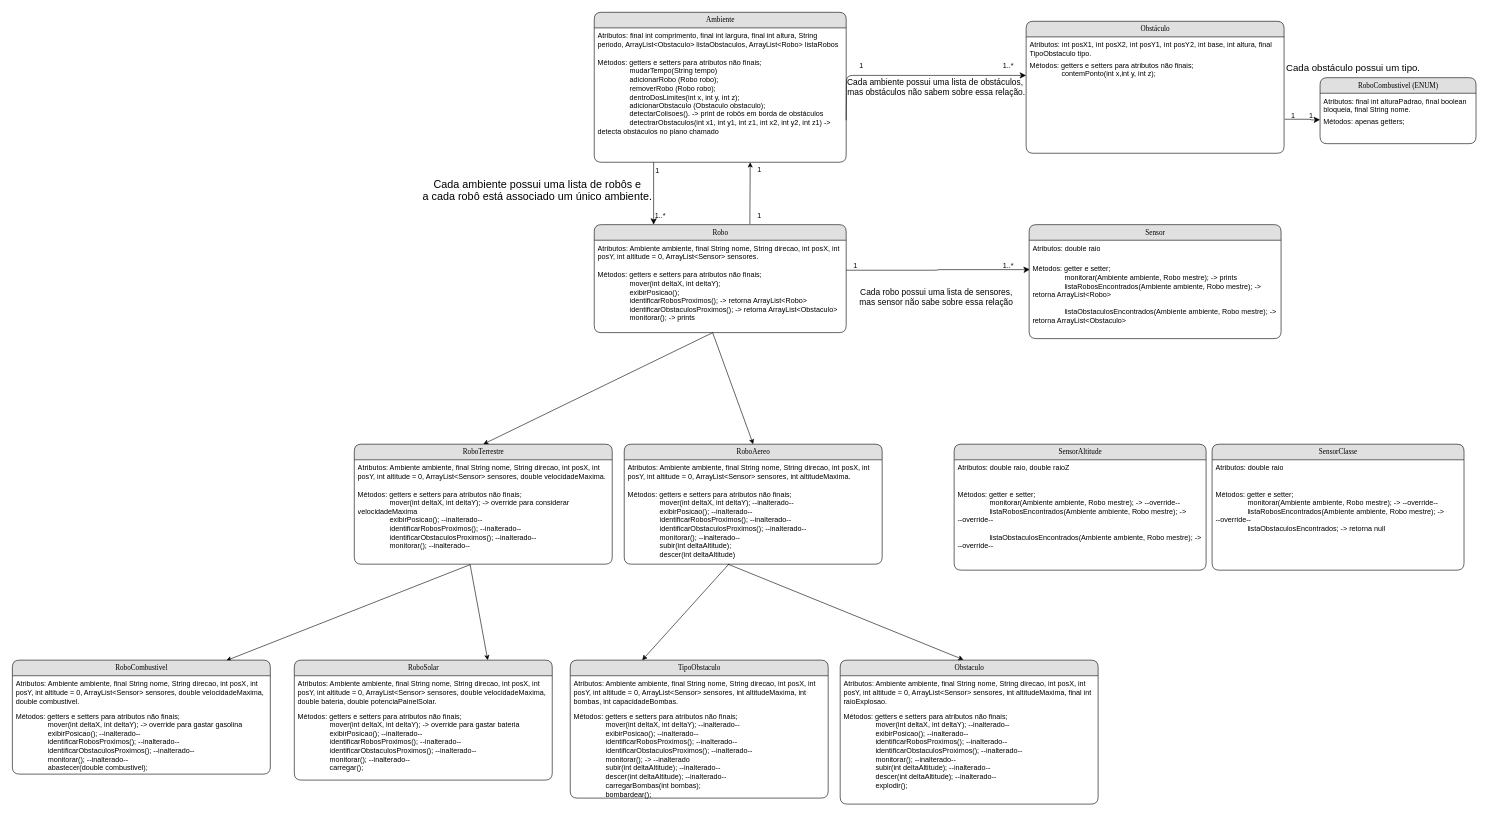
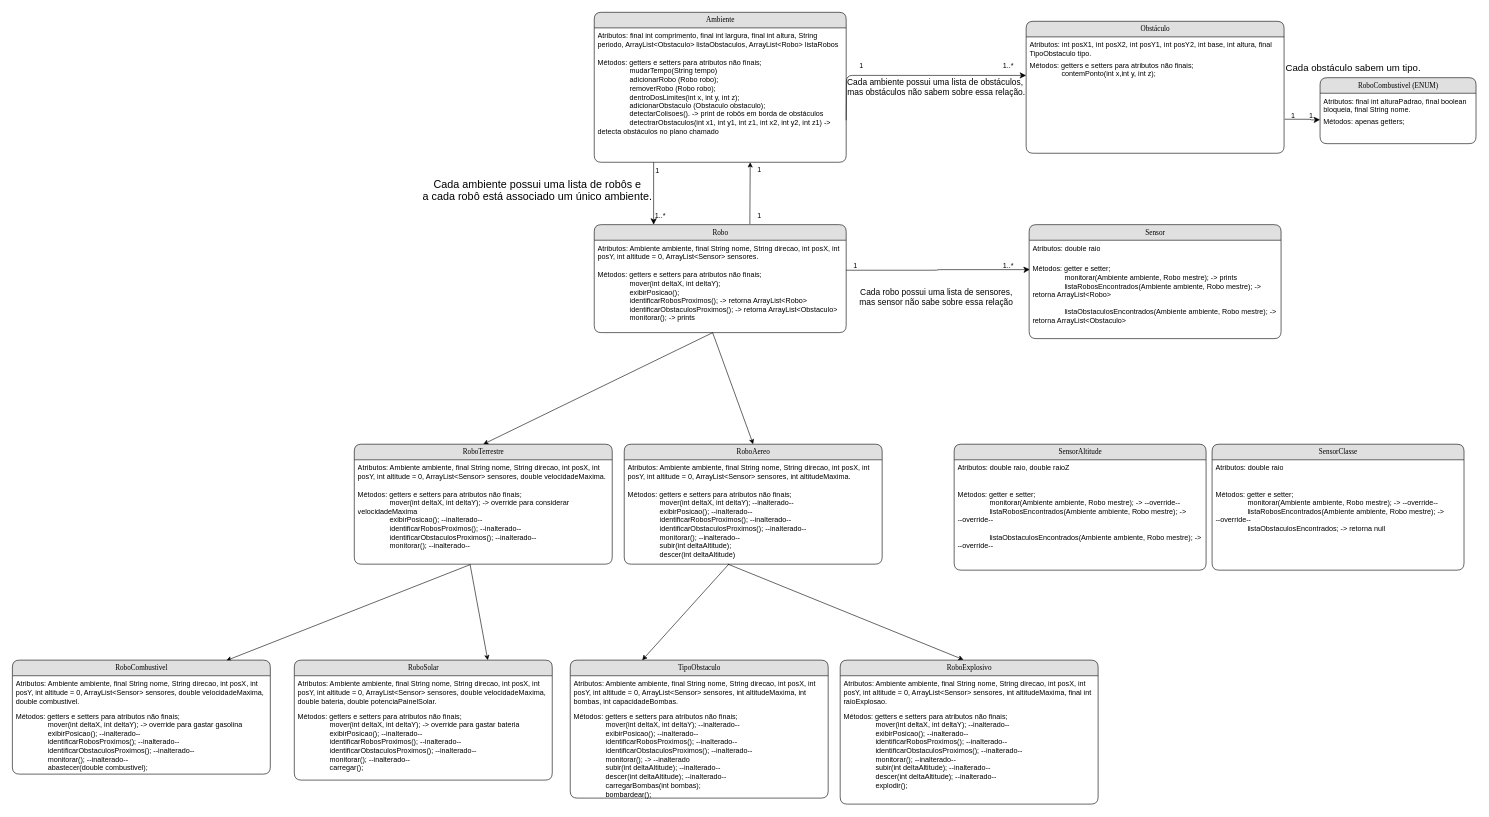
node "Cada obstáculo possui um tipo.": label "Cada obstáculo possui um tipo." -> "Cada obstáculo sabem um tipo."
node "Obstaculo": label "Obstaculo" -> "RoboExplosivo"
